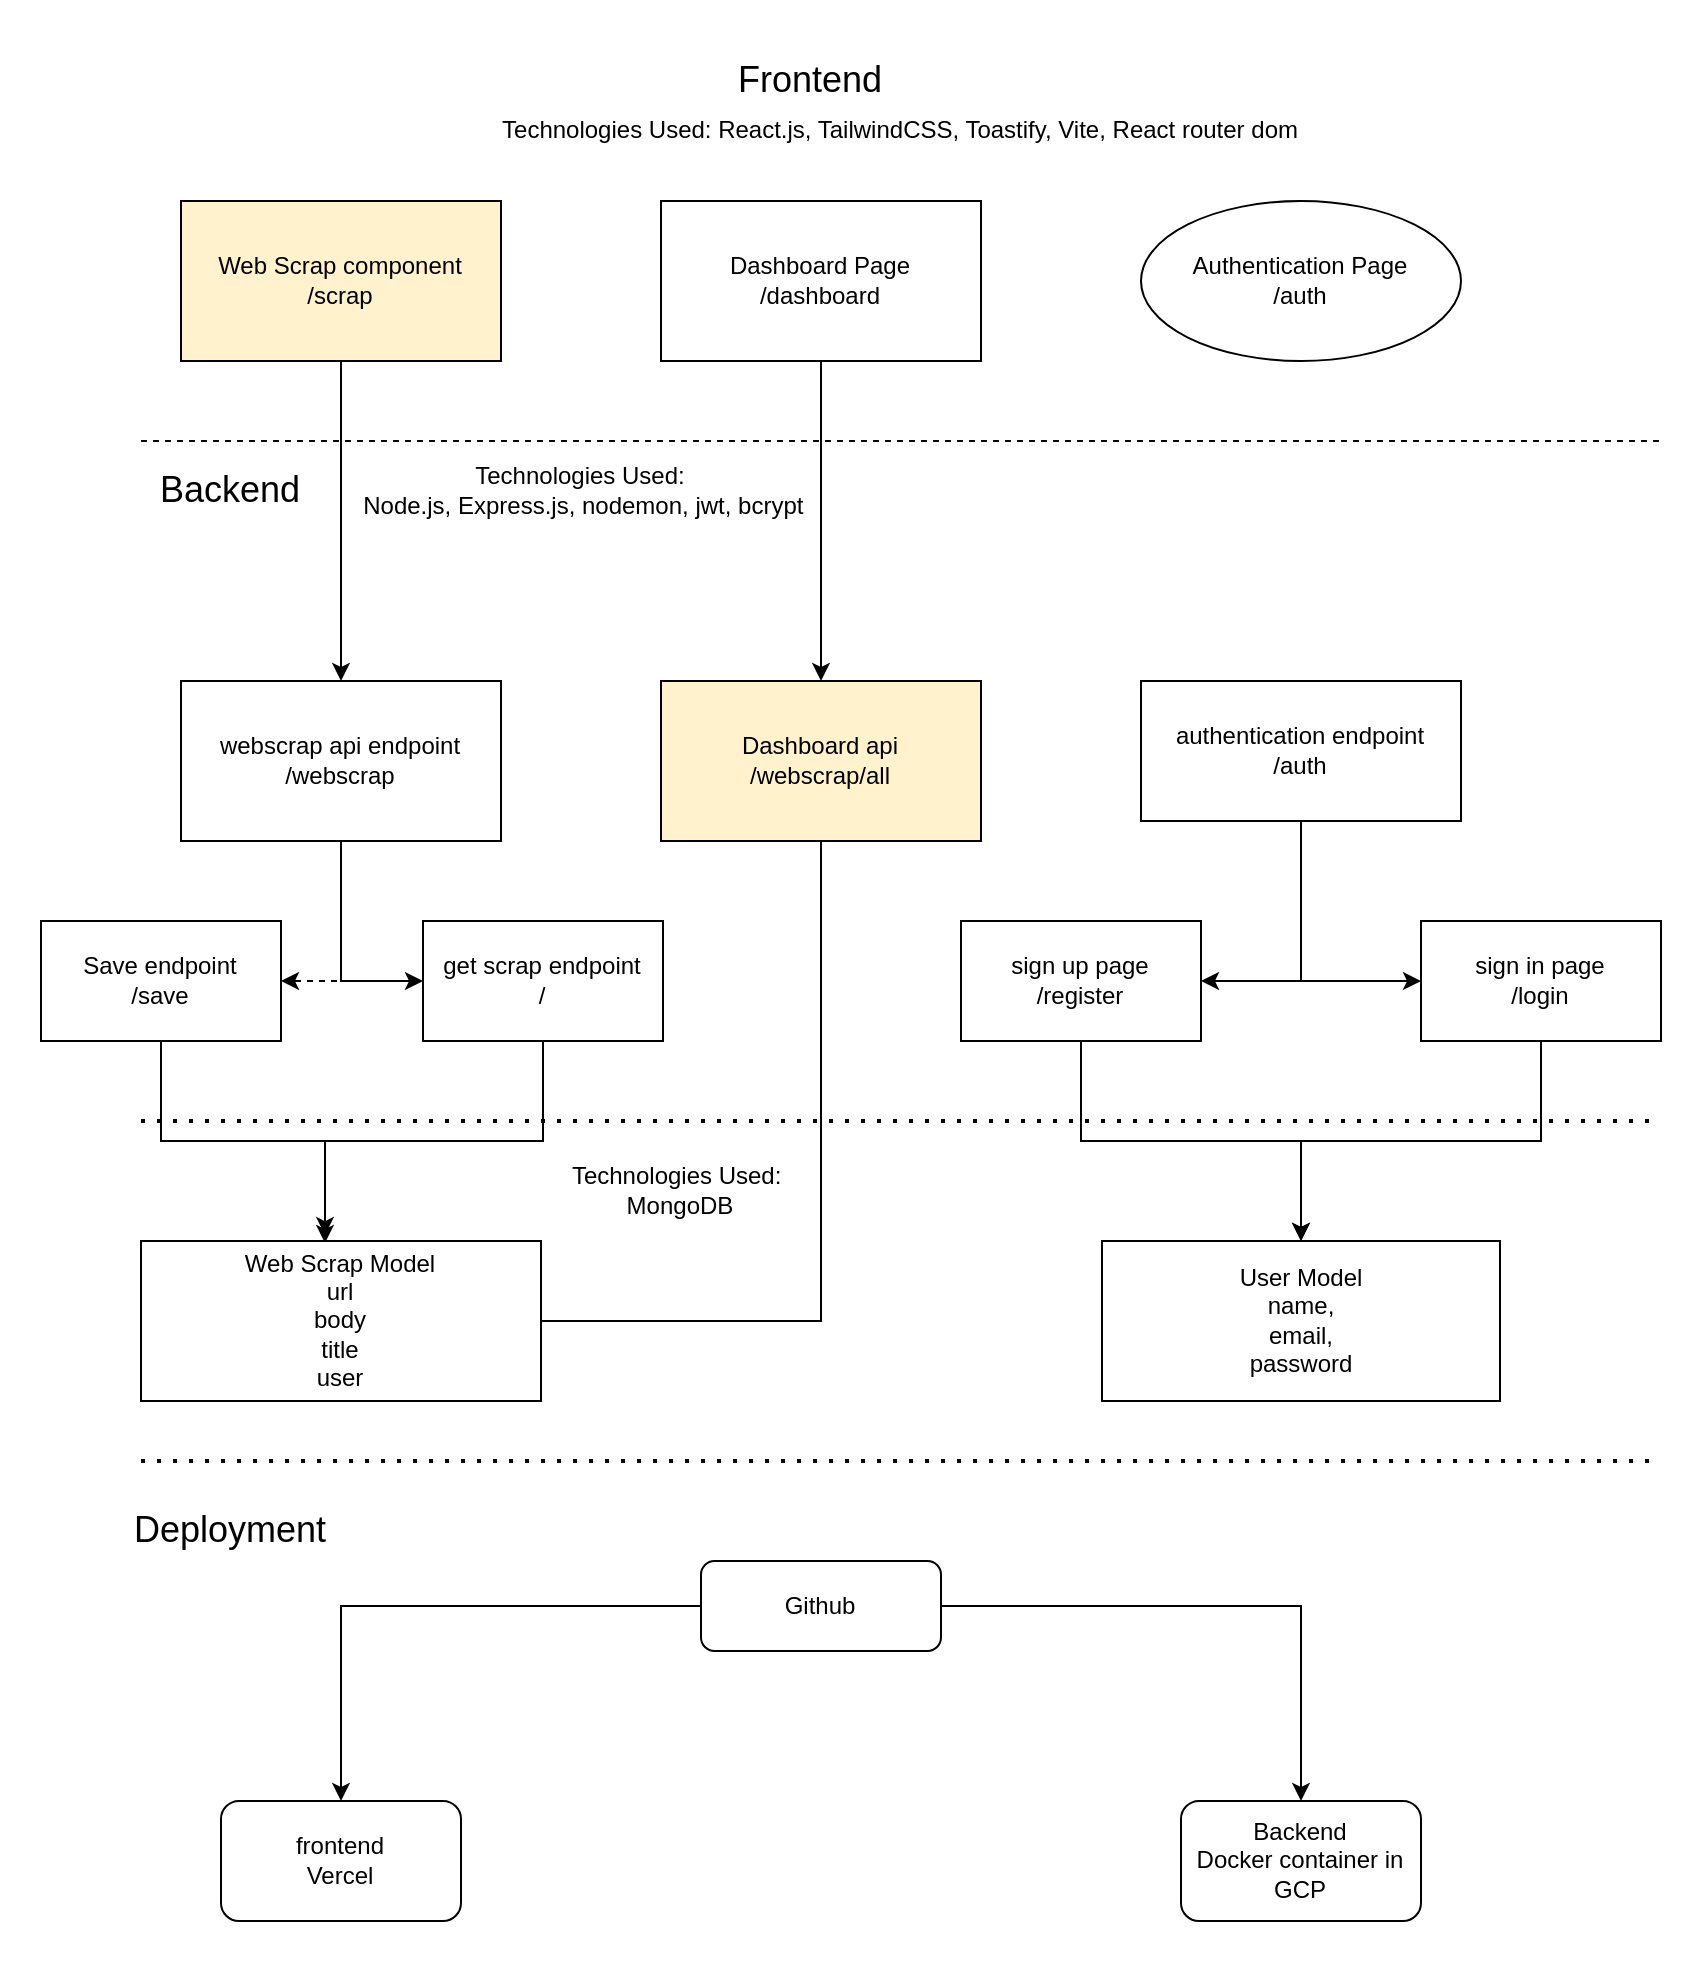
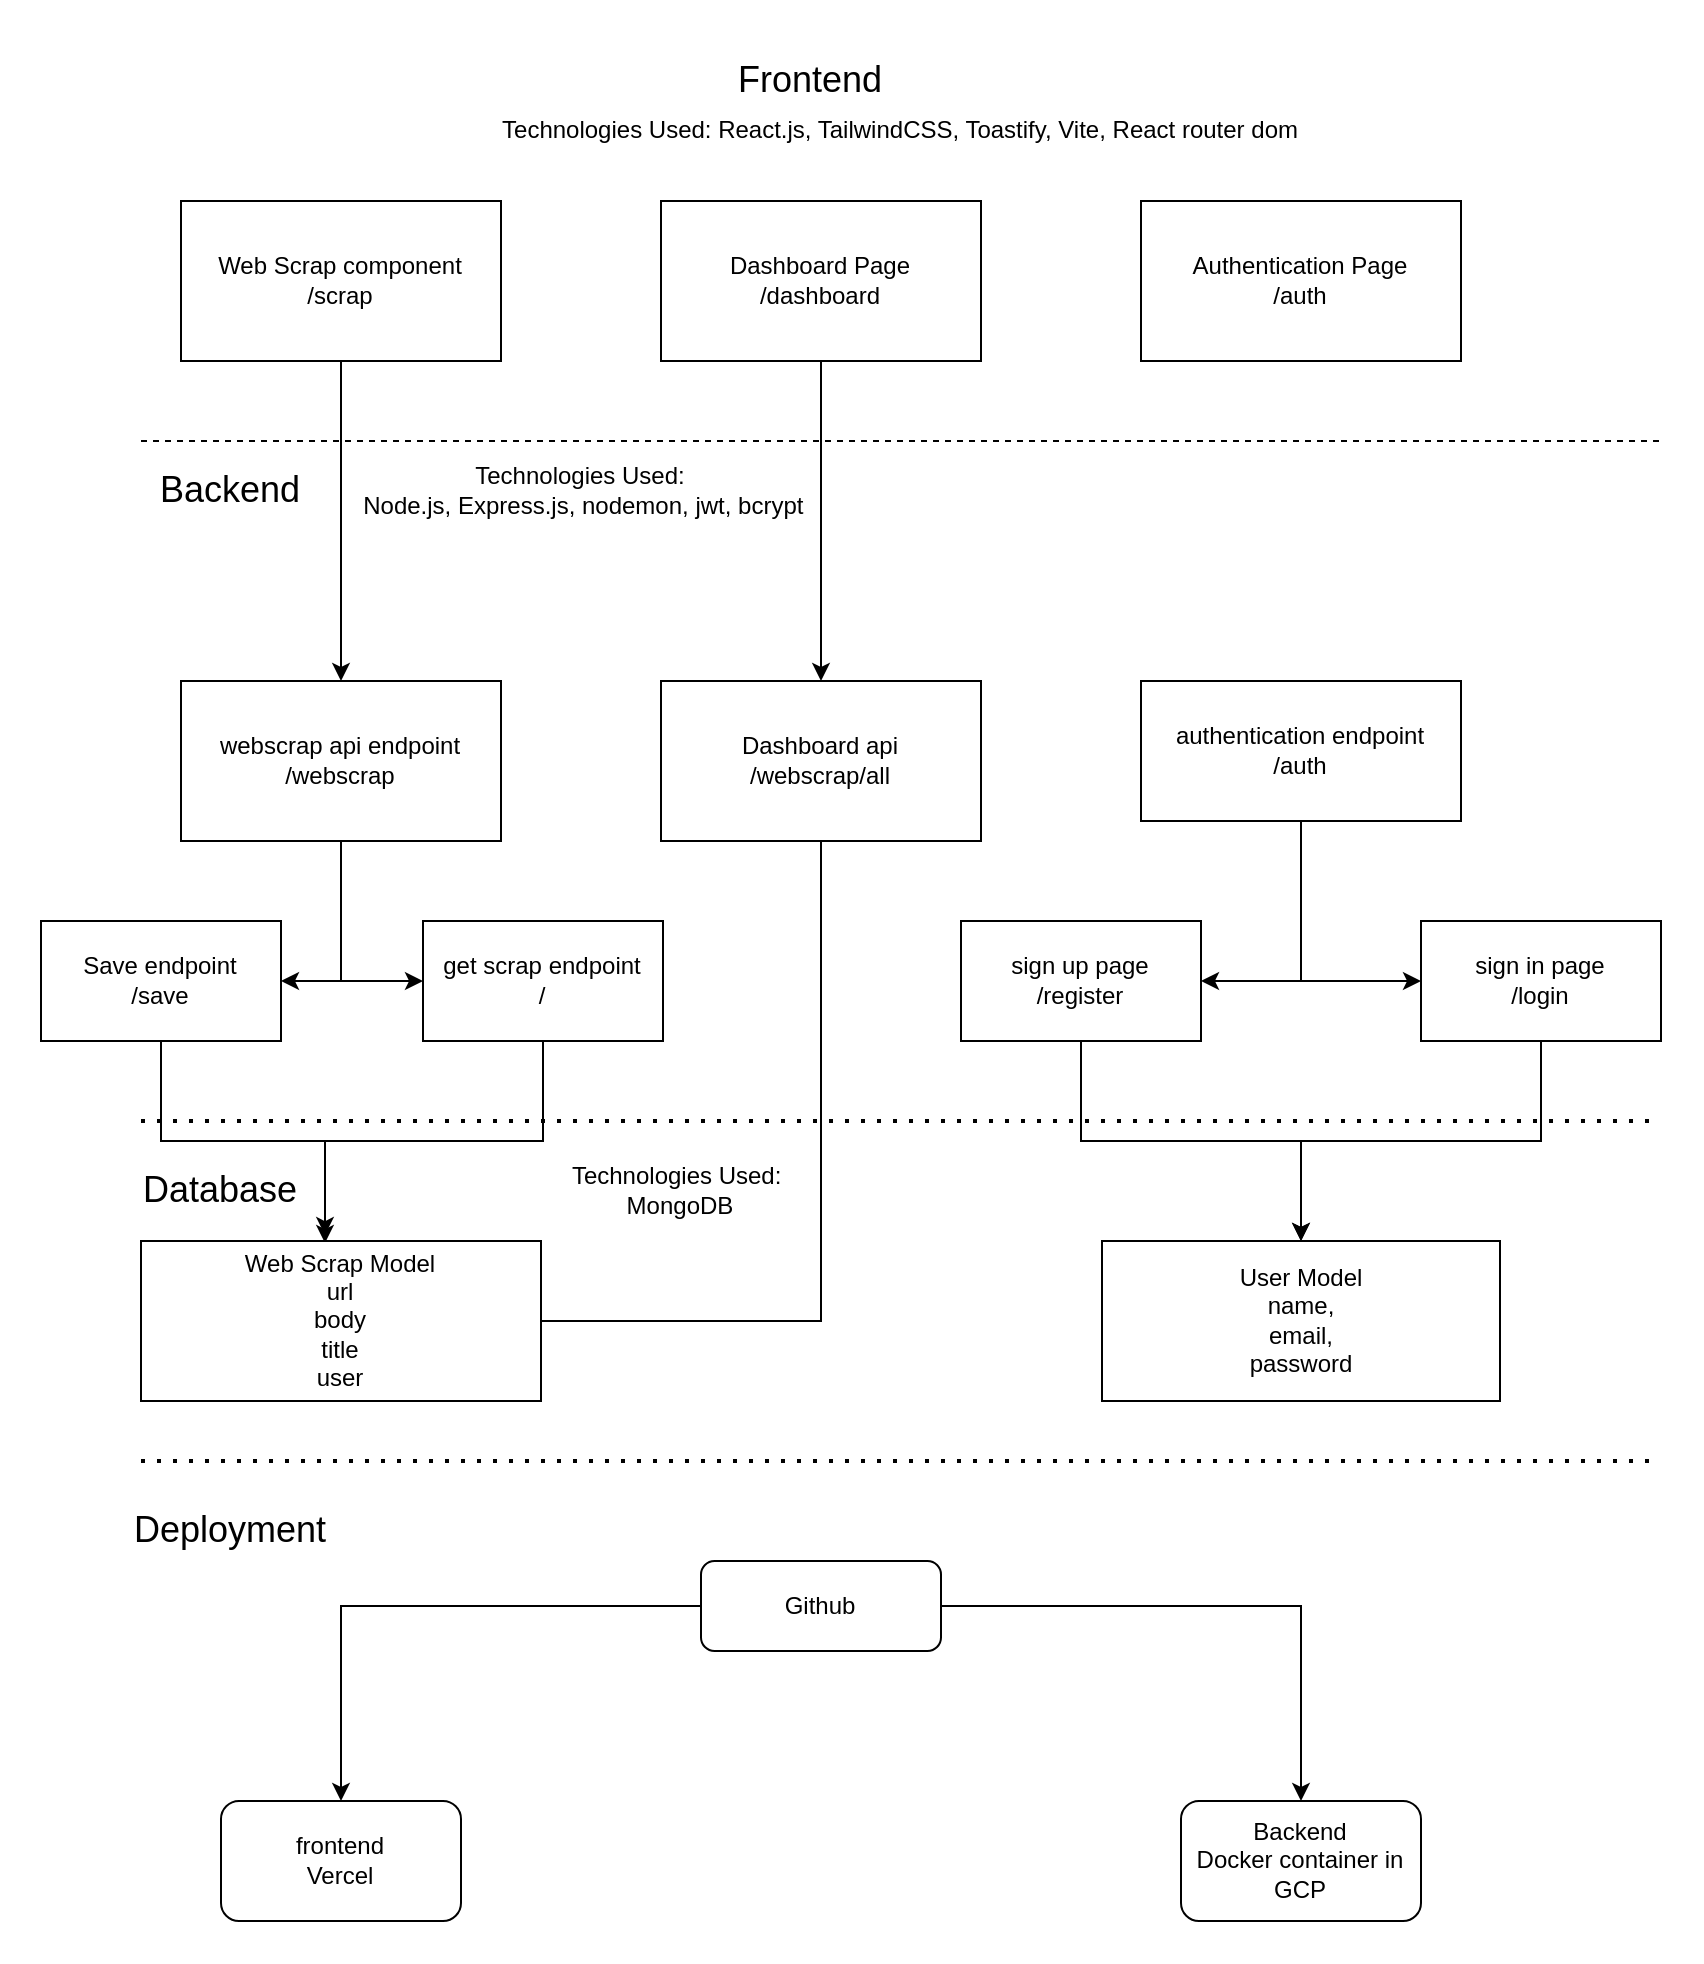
node "Web Scrap component /scrap": fillcolor #fff2cc -> #ffffff
node "Authentication Page /auth": shape ellipse -> rectangle
node "Dashboard api /webscrap/all": fillcolor #fff2cc -> #ffffff
edge "webscrap api endpoint /webscrap" -> "Save endpoint /save": style dashed -> solid
node "Database": added
